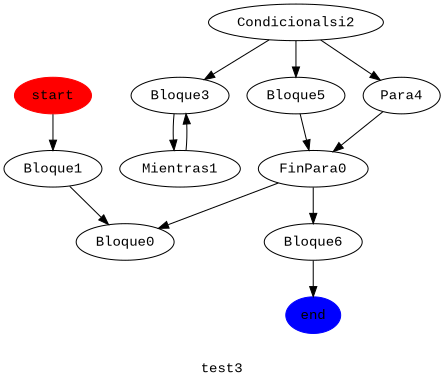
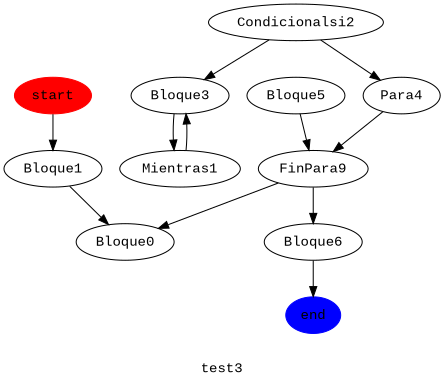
edge "Condicionalsi2" -> "Bloque5": removed
node "FinPara0": label "FinPara0" -> "FinPara9"
